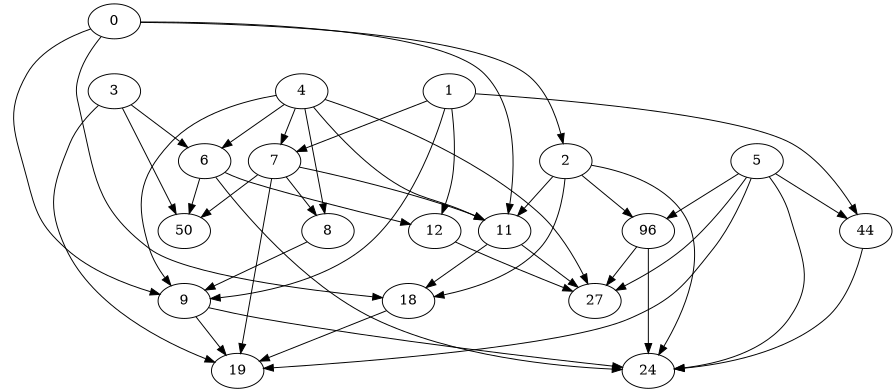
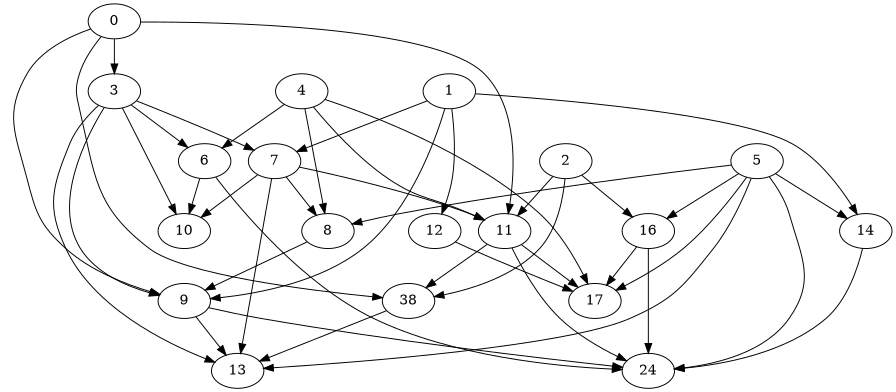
edge "0" -> "2": now "0" -> "3"
edge "4" -> "7": now "3" -> "7"
edge "4" -> "9": now "3" -> "9"
edge "5" -> "8": added
edge "6" -> "12": removed
edge "2" -> "24": now "11" -> "24"
node "50": label "50" -> "10"
node "96": label "96" -> "16"
node "44": label "44" -> "14"
node "18": label "18" -> "38"
node "27": label "27" -> "17"
node "19": label "19" -> "13"
